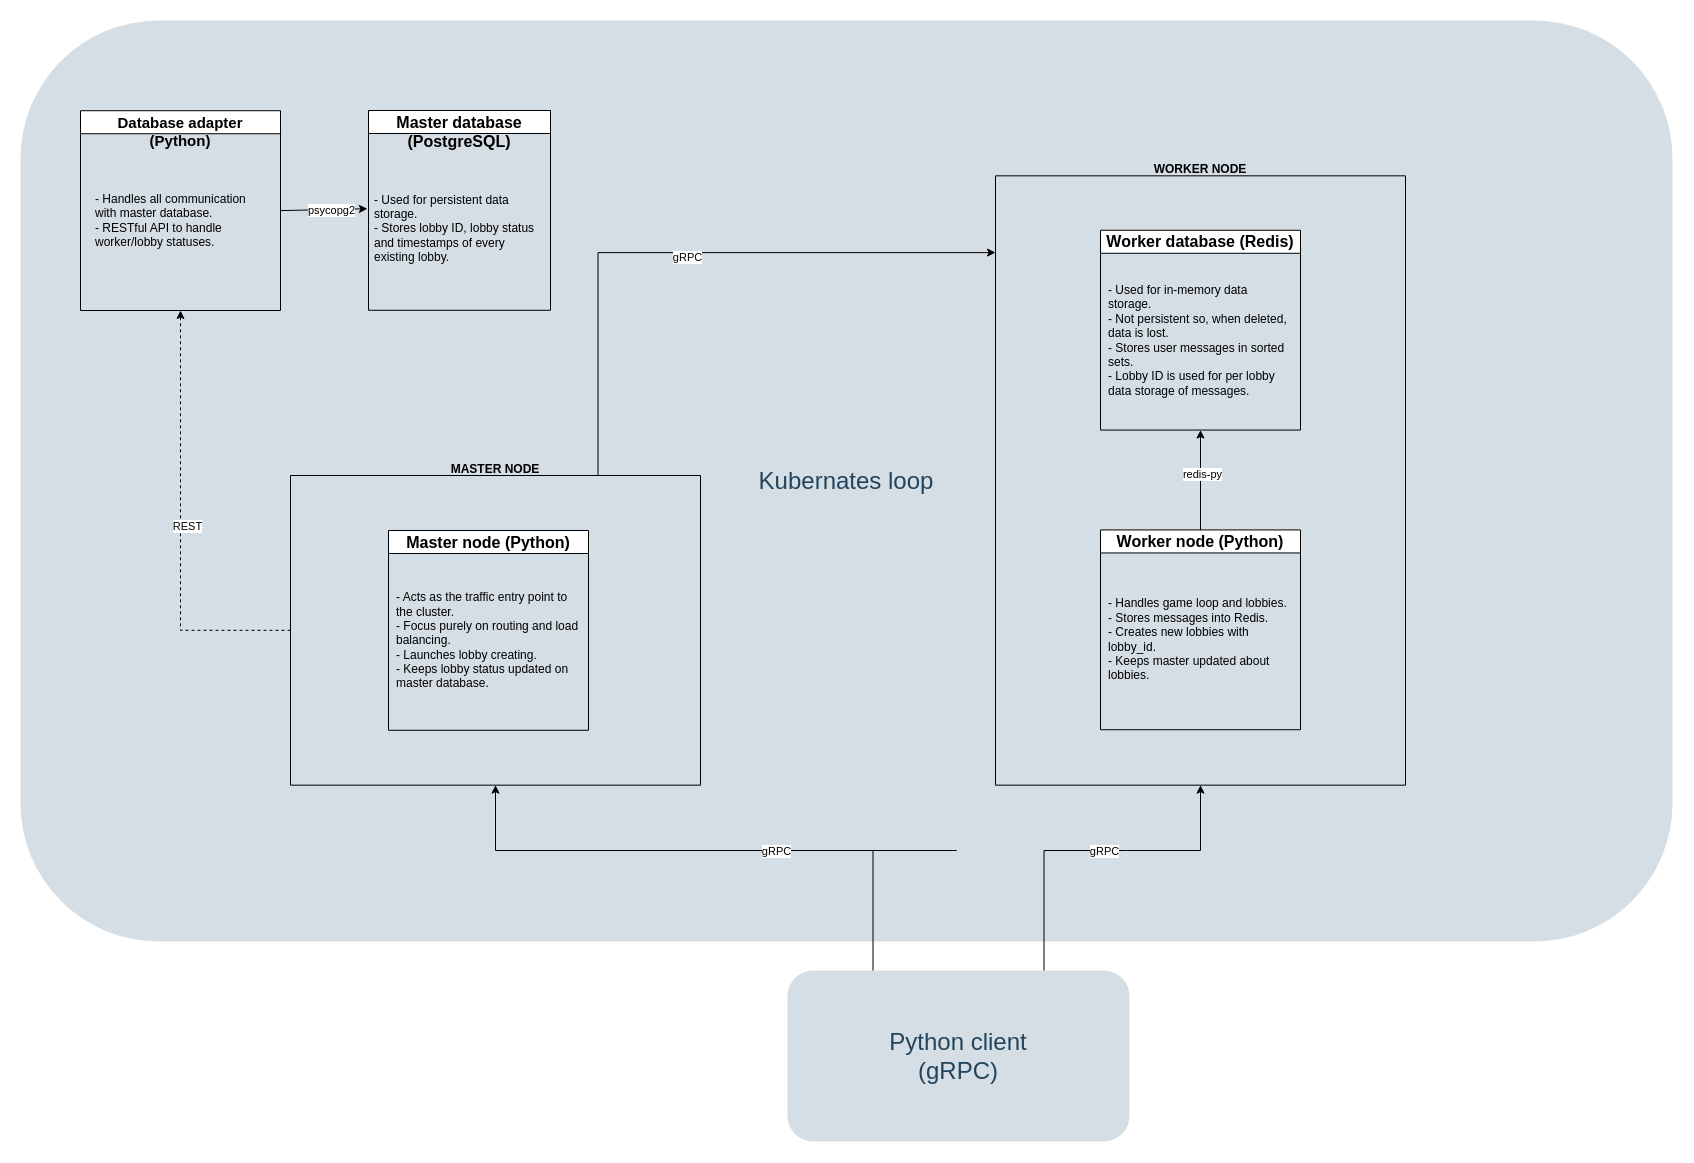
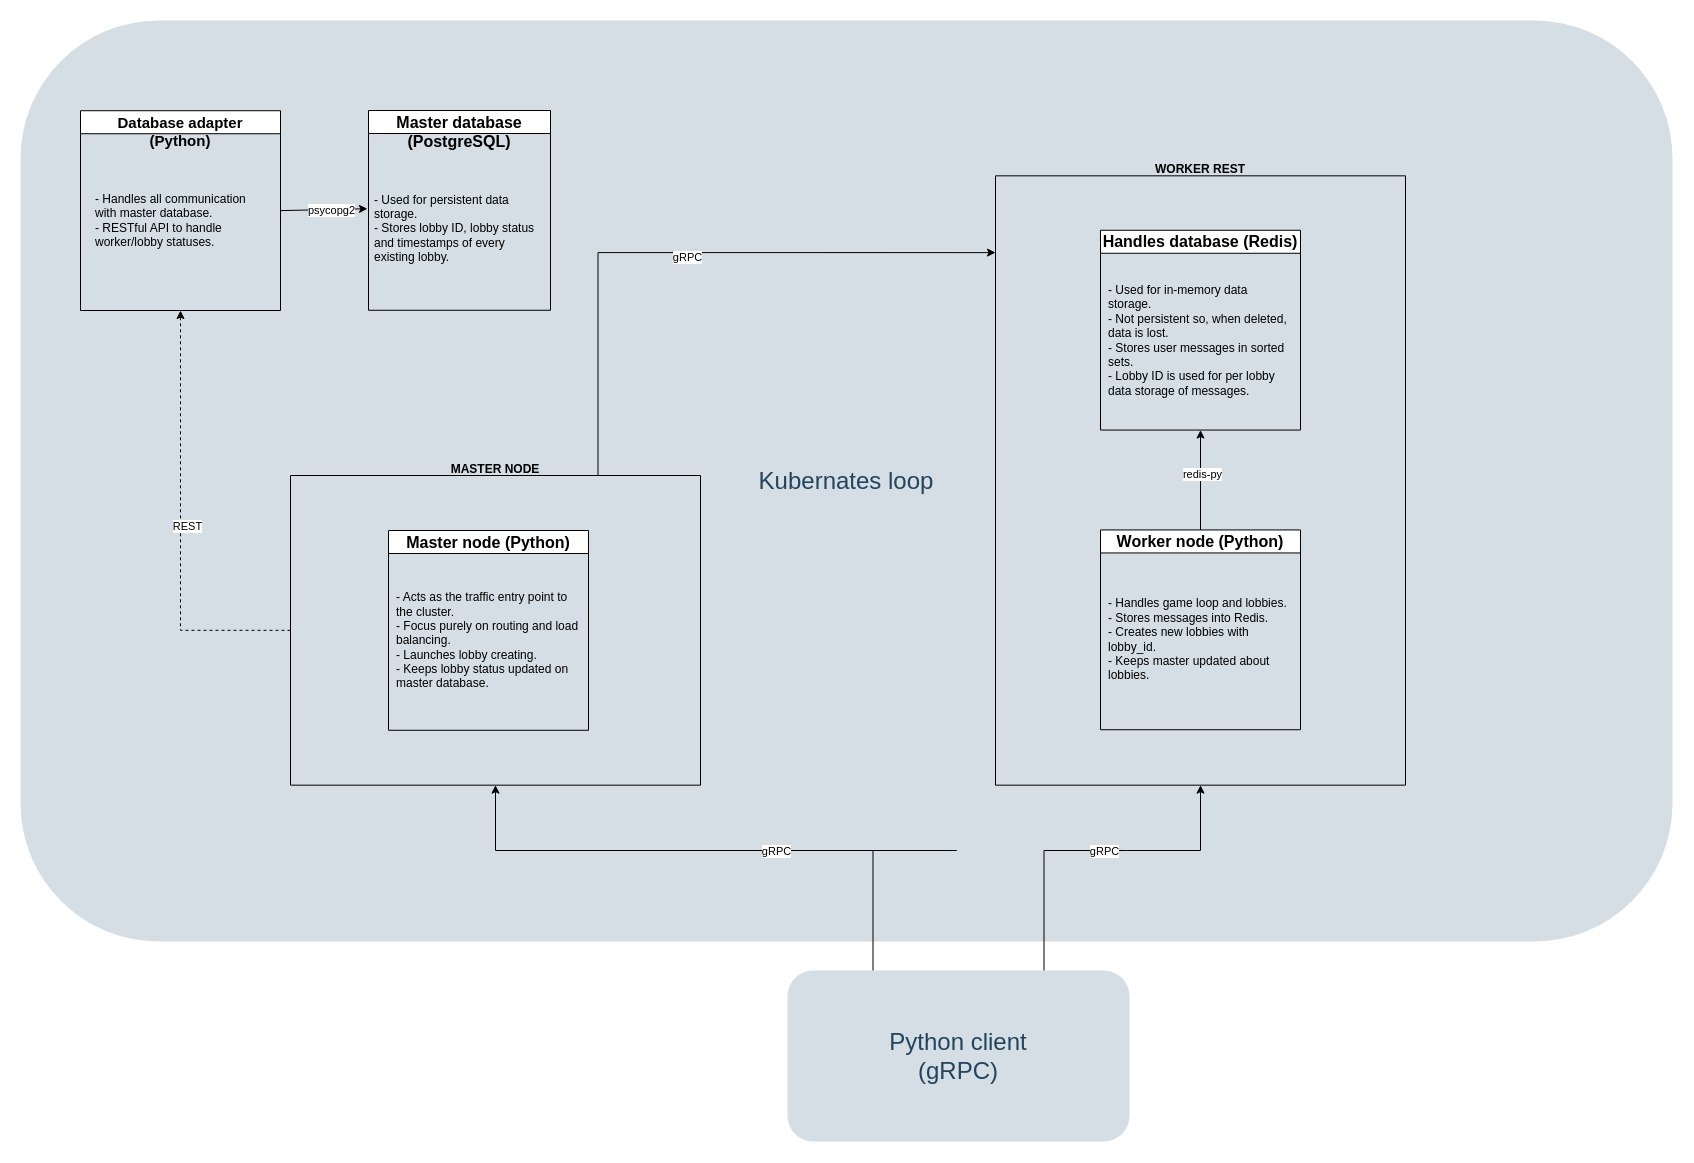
node "WORKER NODE": label "WORKER NODE" -> "WORKER REST"
node "Worker database (Redis)": label "Worker database (Redis)" -> "Handles database (Redis)"
